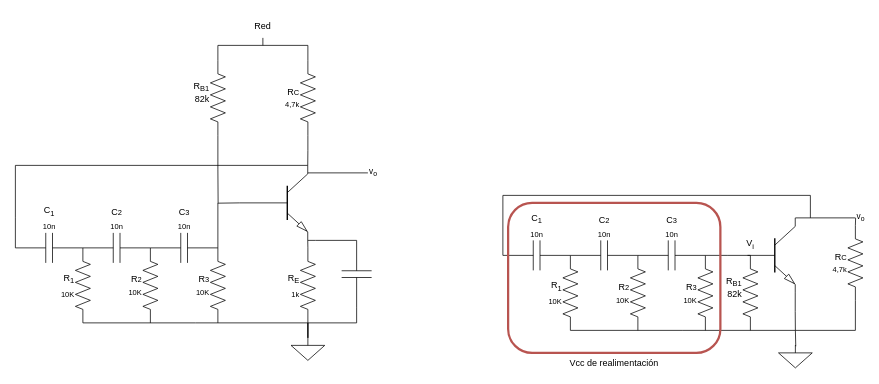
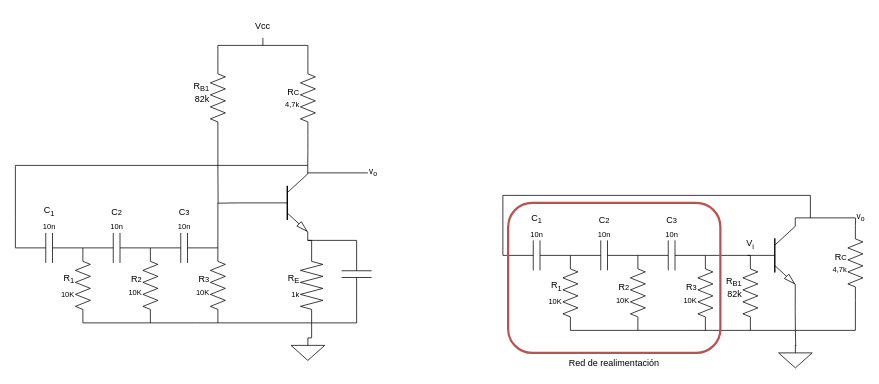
node "Red": label "Red" -> "Vcc"
node "RE 1k": size 15x75 -> 23x75
node "Vcc de realimentación": label "Vcc de realimentación" -> "Red de realimentación"
